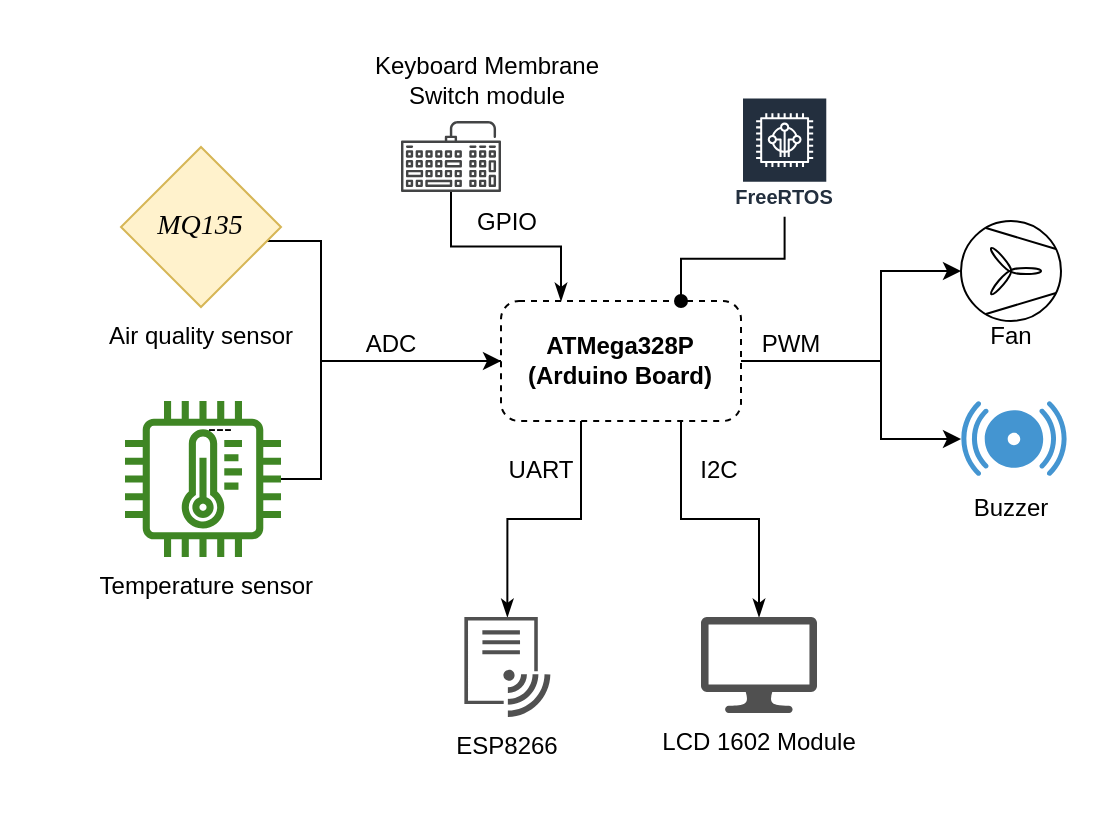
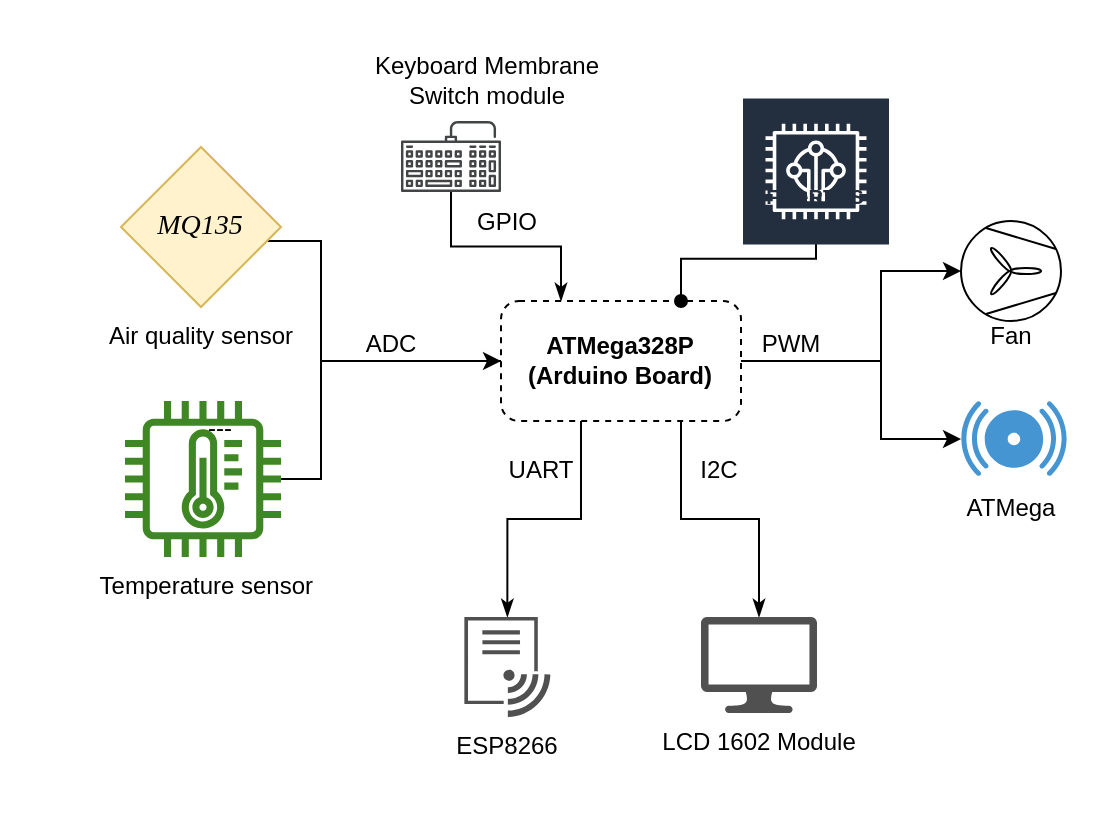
node "FreeRTOS": size 87x120 -> 150x120
node "Buzzer": label "Buzzer" -> "ATMega"
